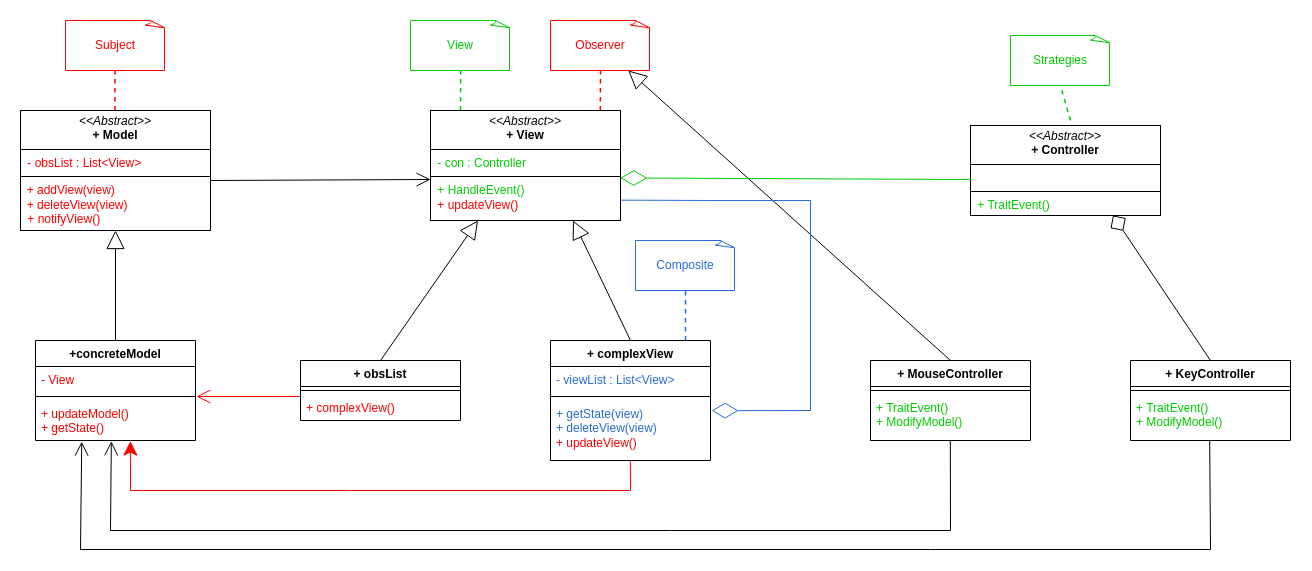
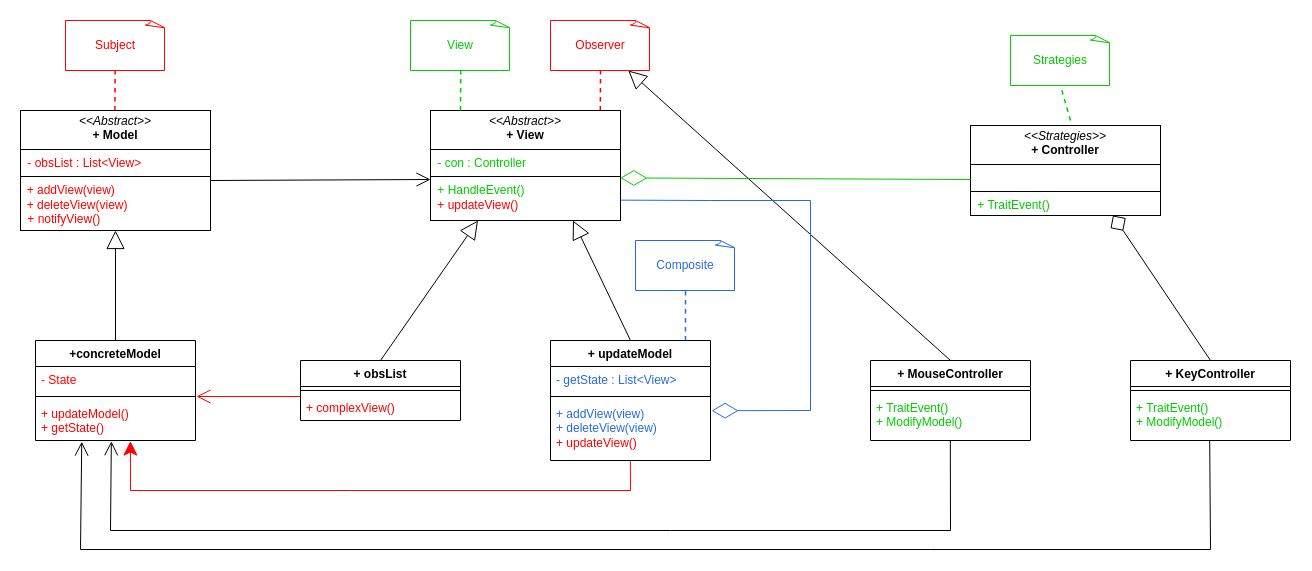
node "<<Abstract>> + Controller + TraitEvent()": label "<<Abstract>> + Controller + TraitEvent()" -> "<<Strategies>> + Controller + TraitEvent()"
node "+ complexView": label "+ complexView" -> "+ updateModel"
node "- View": label "- View" -> "- State"
node "- viewList : List<View>": label "- viewList : List<View>" -> "- getState : List<View>"
node "+ getState(view) + deleteView(view) + updateView()": label "+ getState(view) + deleteView(view) + updateView()" -> "+ addView(view) + deleteView(view) + updateView()"
